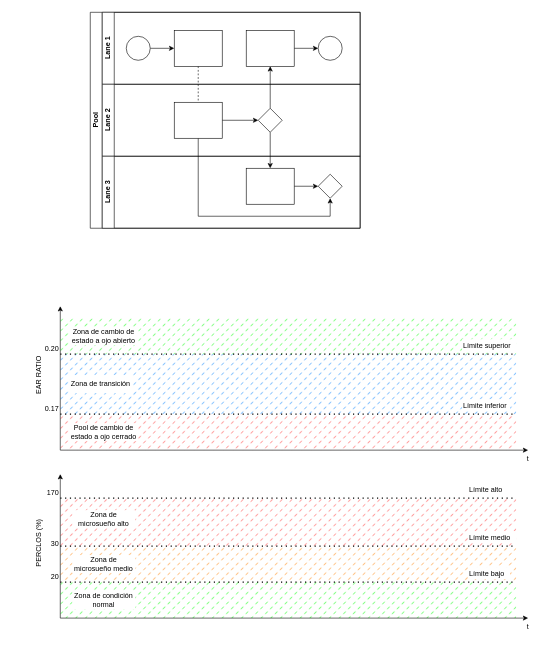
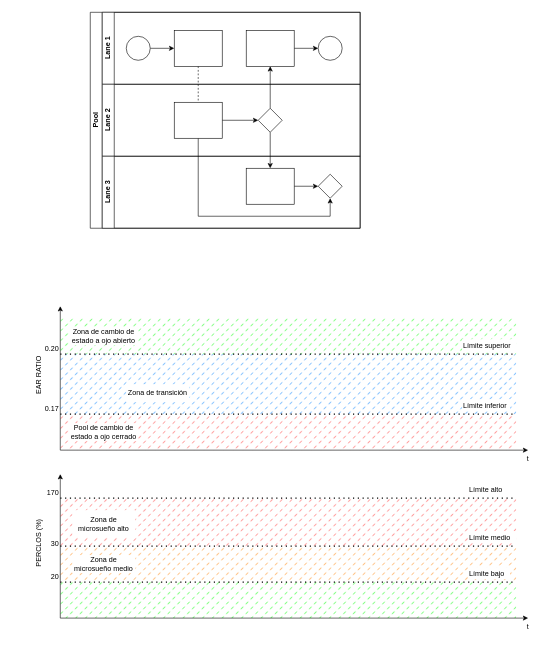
node "Zona de transición": moved (101, 384) -> (158, 393)
node "Zona de microsueño alto": size 63x18 -> 63x27
node "Zona de condición normal": removed
